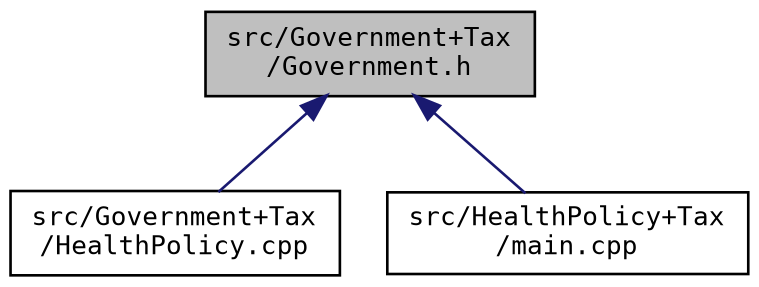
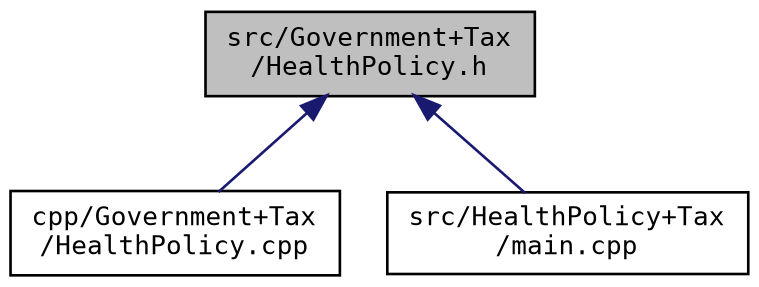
node "src/Government+Tax /Government.h": label "src/Government+Tax /Government.h" -> "src/Government+Tax /HealthPolicy.h"
node "src/Government+Tax /HealthPolicy.cpp": label "src/Government+Tax /HealthPolicy.cpp" -> "cpp/Government+Tax /HealthPolicy.cpp"
